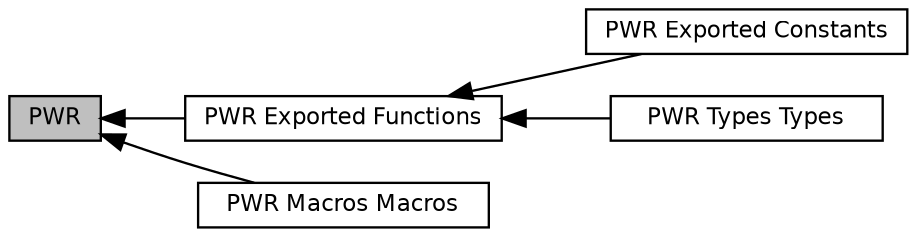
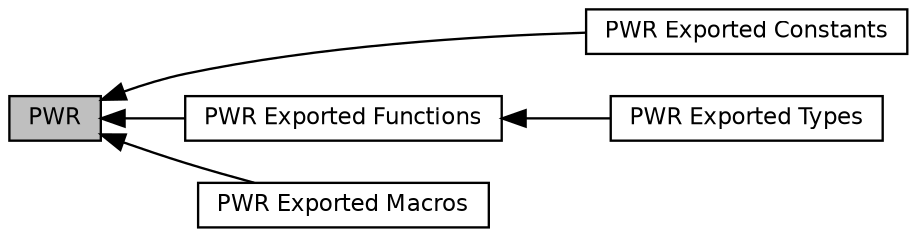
edge "PWR Exported Constants" -> "PWR Exported Functions": now "PWR Exported Constants" -> "PWR"
node "PWR Types Types": label "PWR Types Types" -> "PWR Exported Types"
node "PWR Macros Macros": label "PWR Macros Macros" -> "PWR Exported Macros"
